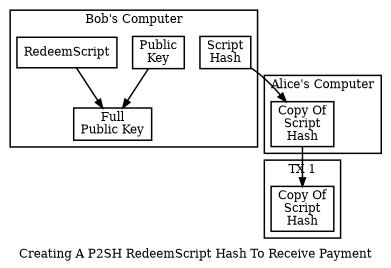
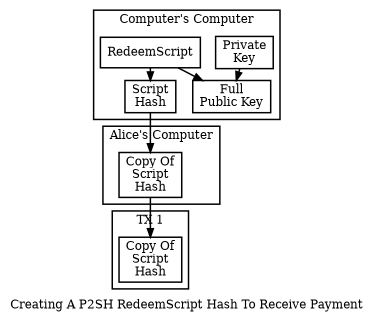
cluster "Bob's Computer": label "Bob's Computer" -> "Computer's Computer"
node "Public Key": label "Public Key" -> "Private Key"
edge "RedeemScript" -> "Script Hash": added
